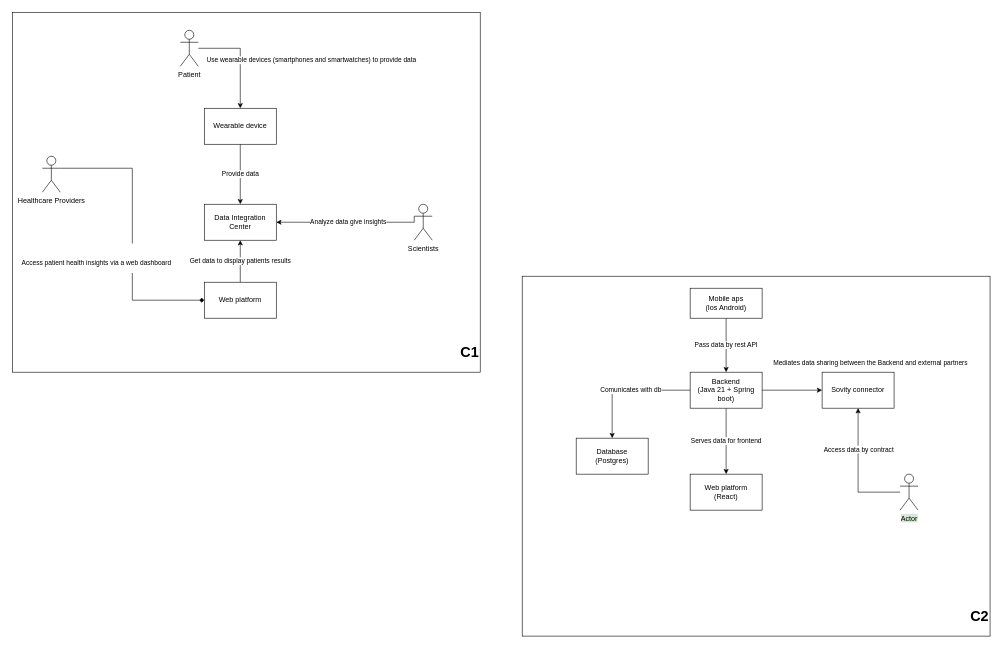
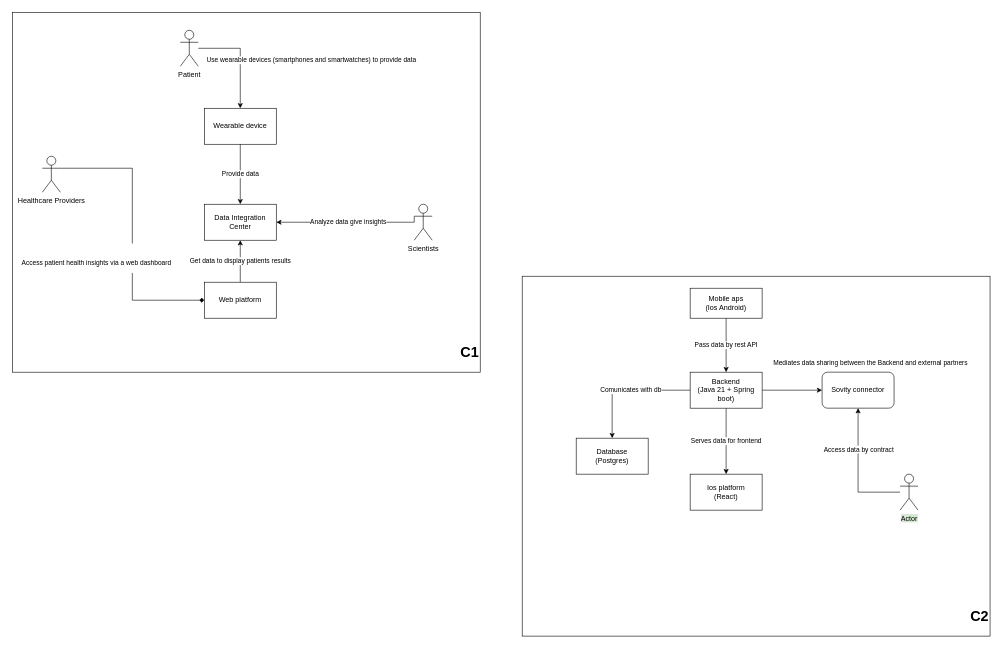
node "Sovity connector": shape rectangle -> rounded rectangle
node "Web platform (React)": label "Web platform (React)" -> "Ios platform (React)"
